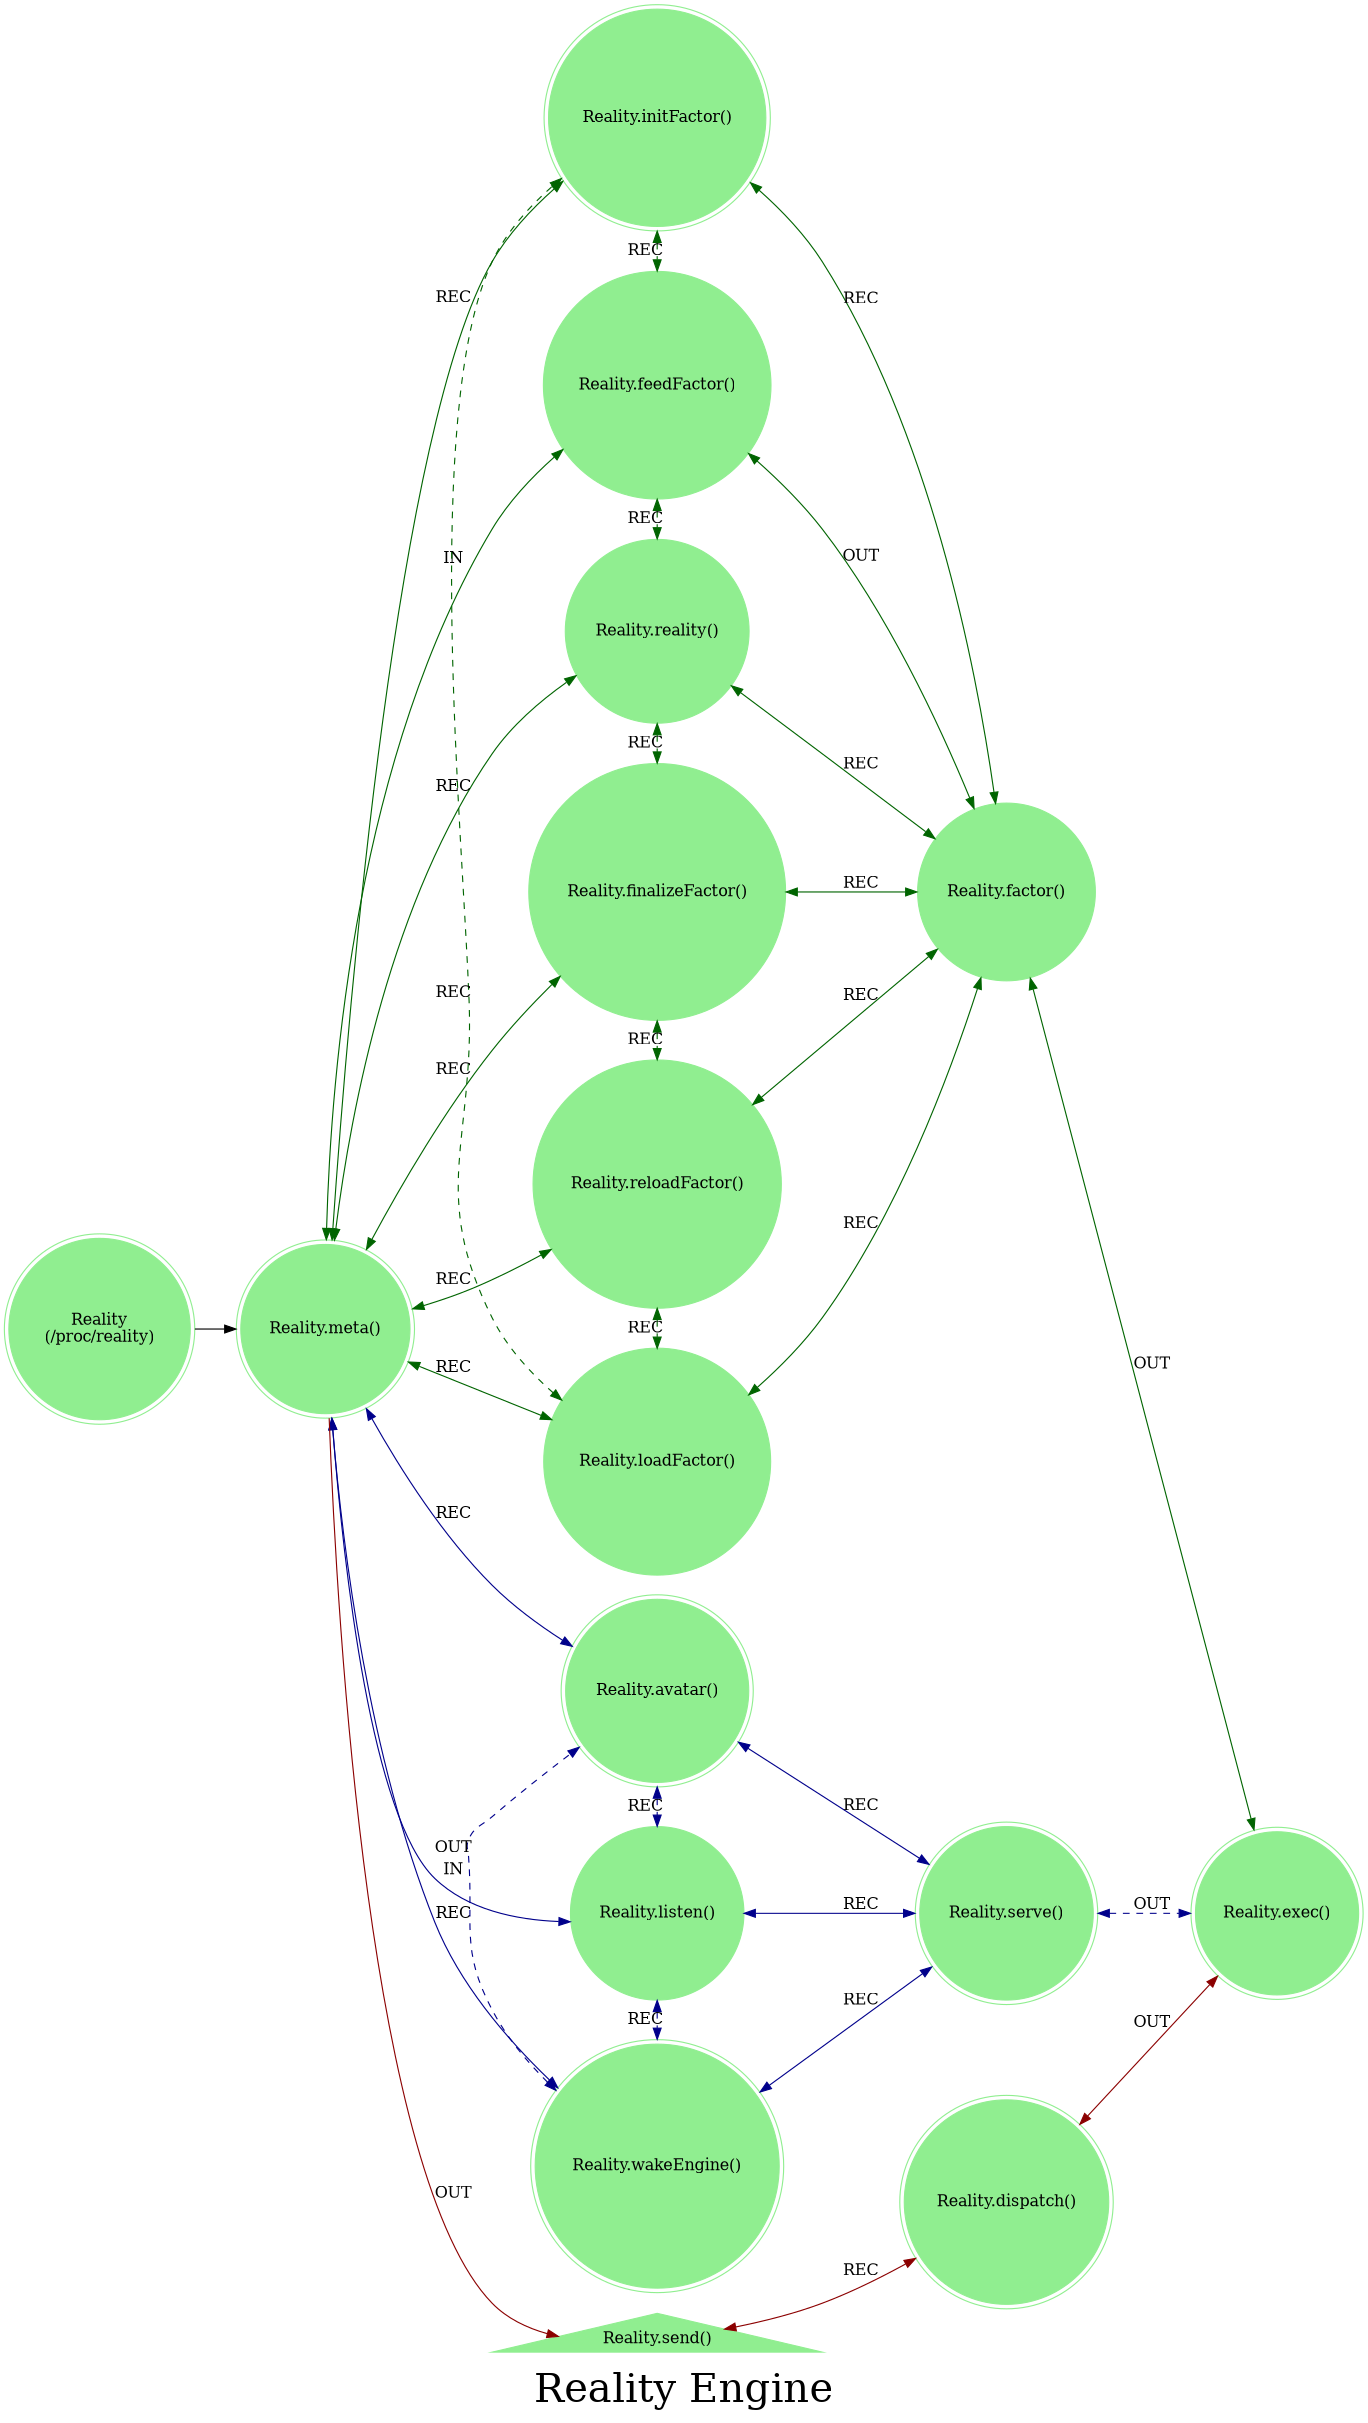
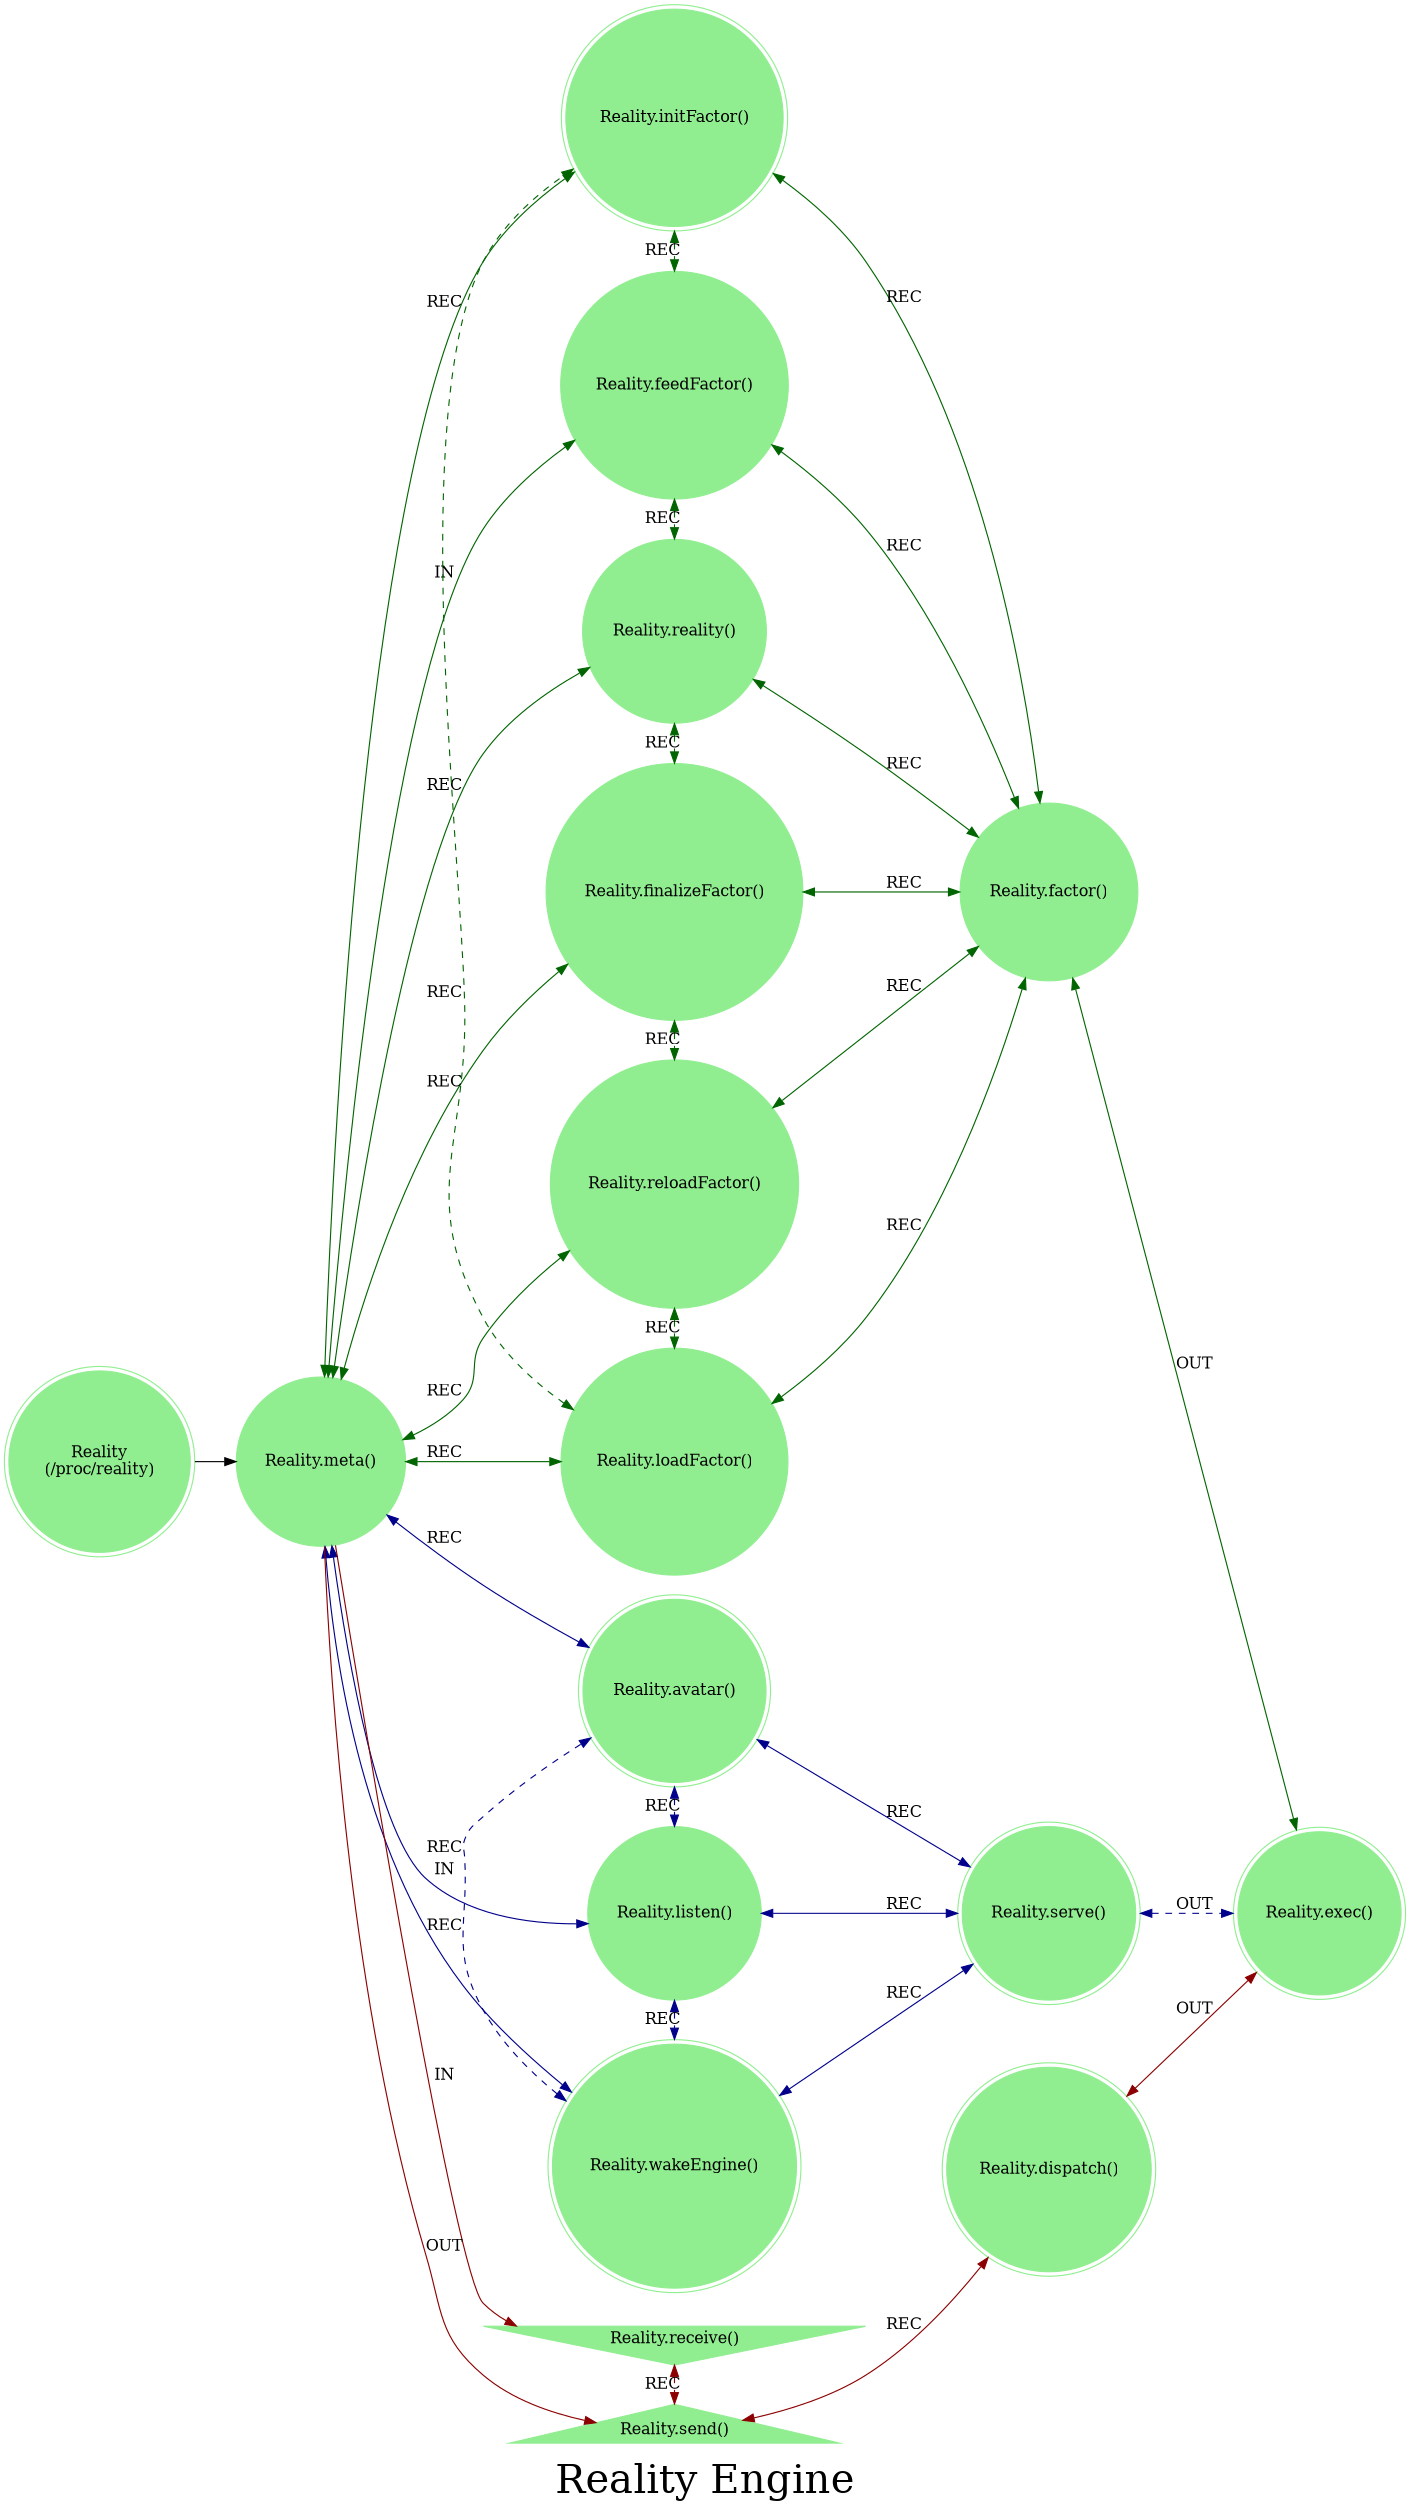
edge "Reality.feedFactor()" -- "Reality.factor()": label "OUT" -> "REC"
node "Reality.meta()": shape doublecircle -> circle
edge "Reality.avatar()" -- "Reality.wakeEngine()": label "OUT" -> "REC"
node "Reality.receive()": added
